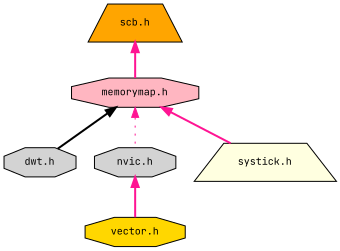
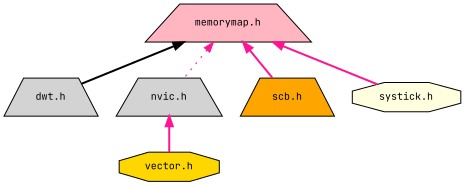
edge "memorymap.h" -> "scb.h": reversed
node "memorymap.h": shape octagon -> trapezium
node "dwt.h": shape octagon -> trapezium
node "nvic.h": shape octagon -> trapezium
node "systick.h": shape trapezium -> octagon
